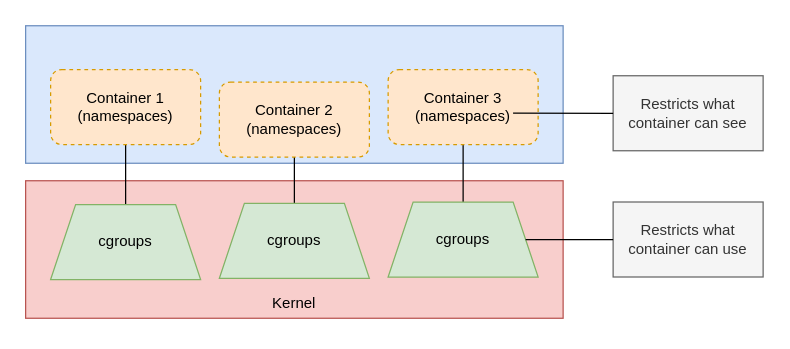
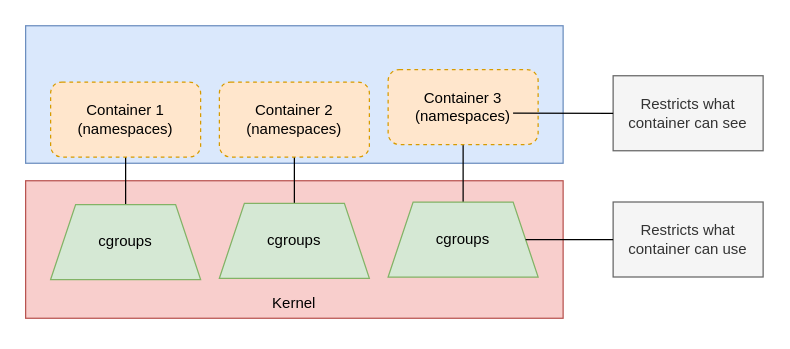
node "Container 1 (namespaces)": moved (126, 107) -> (126, 119)
